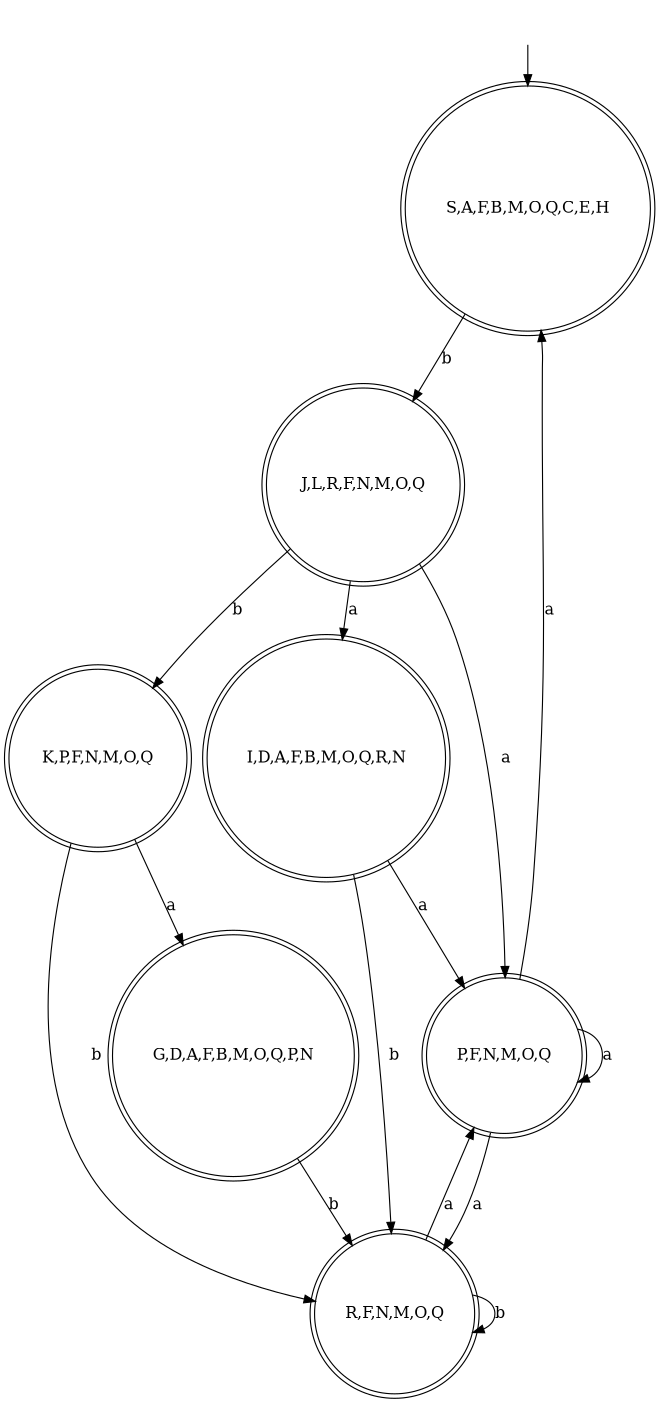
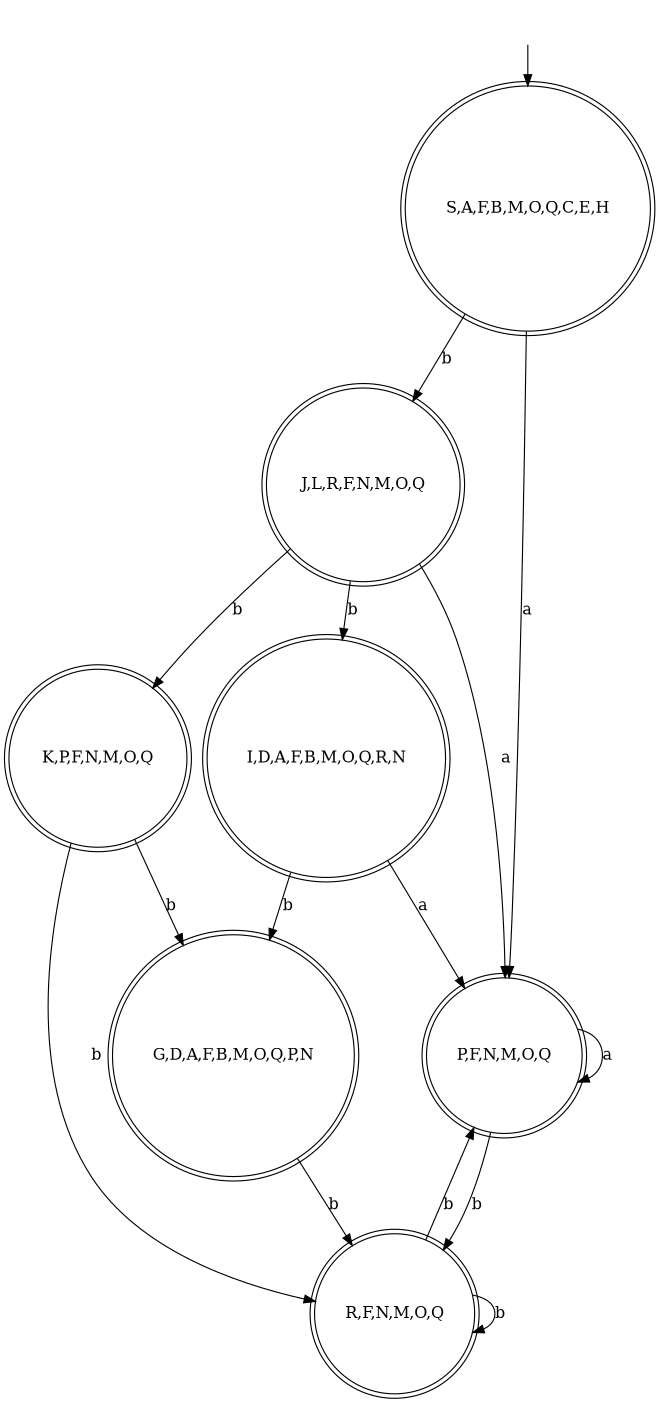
edge "J,L,R,F,N,M,O,Q" -> "I,D,A,F,B,M,O,Q,R,N": label "a" -> "b"
edge "P,F,N,M,O,Q" -> "S,A,F,B,M,O,Q,C,E,H": reversed
edge "K,P,F,N,M,O,Q" -> "G,D,A,F,B,M,O,Q,P,N": label "a" -> "b"
edge "I,D,A,F,B,M,O,Q,R,N" -> "R,F,N,M,O,Q": now "I,D,A,F,B,M,O,Q,R,N" -> "G,D,A,F,B,M,O,Q,P,N"
edge "R,F,N,M,O,Q" -> "P,F,N,M,O,Q": label "a" -> "b"
edge "P,F,N,M,O,Q" -> "R,F,N,M,O,Q": label "a" -> "b"
